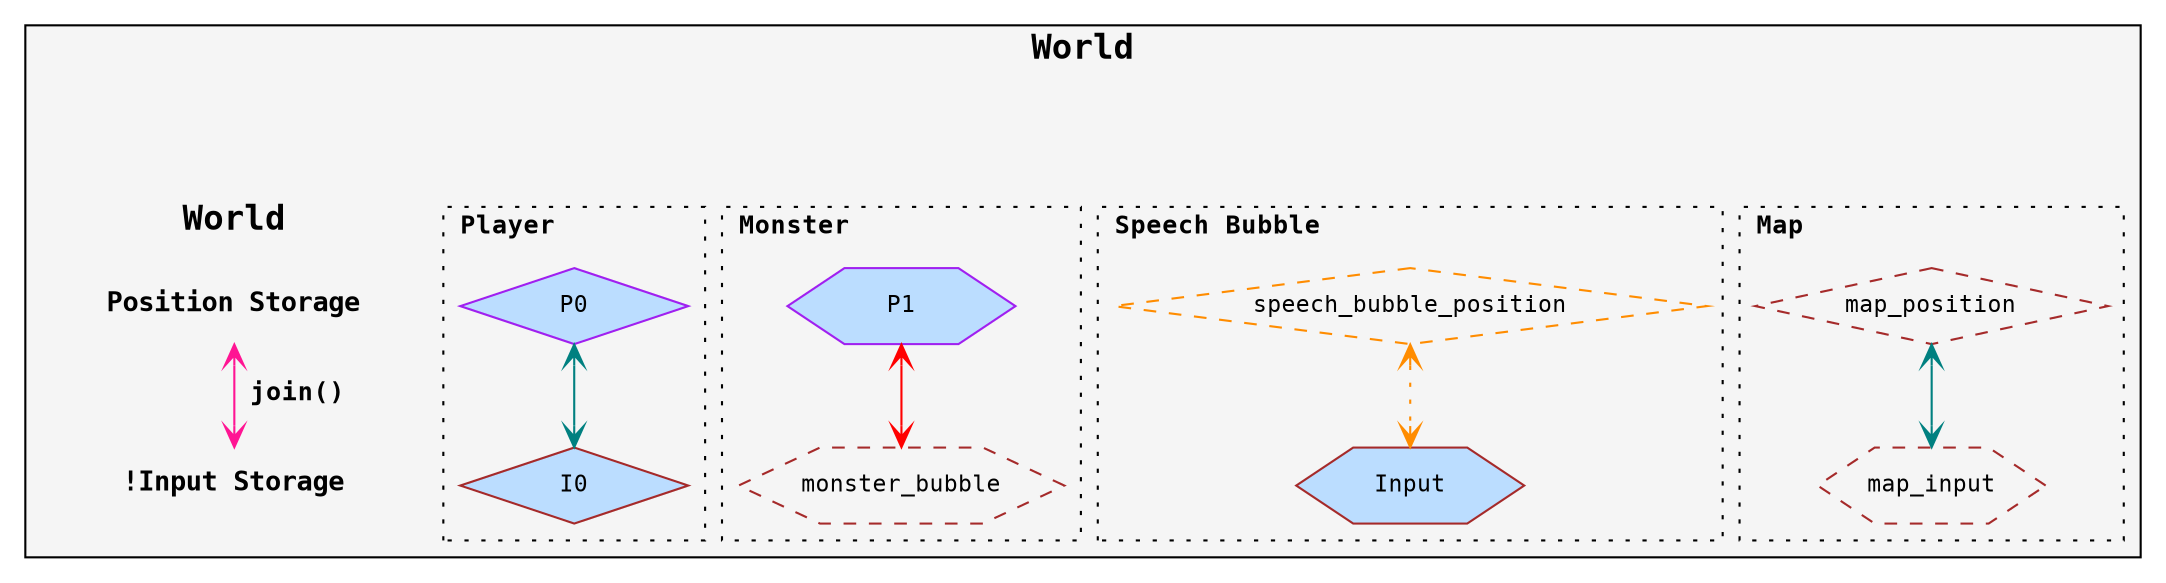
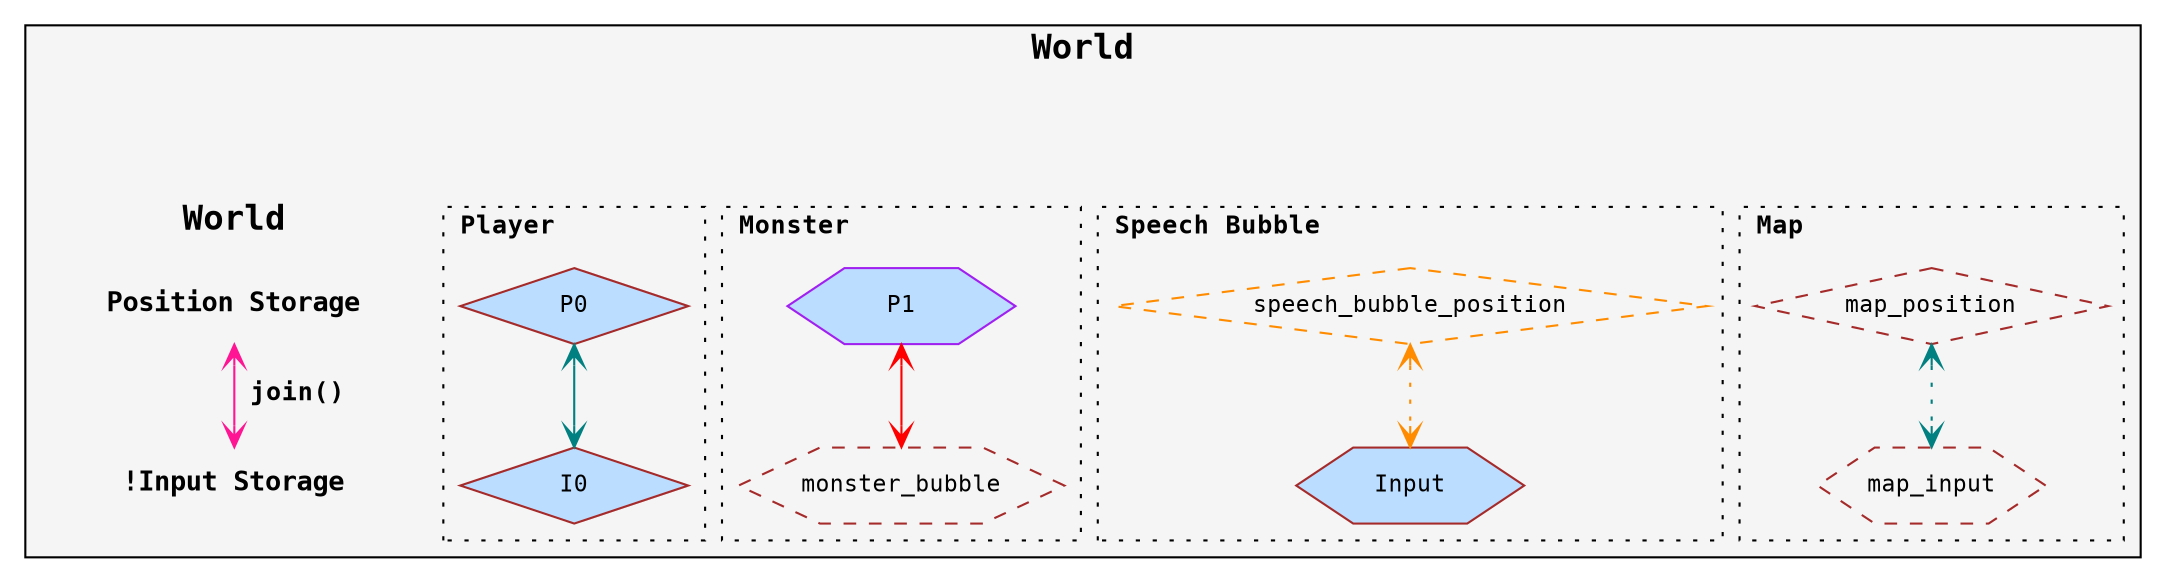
node "P0": color purple -> brown
edge "map_position" -- "map_input": style solid -> dotted
